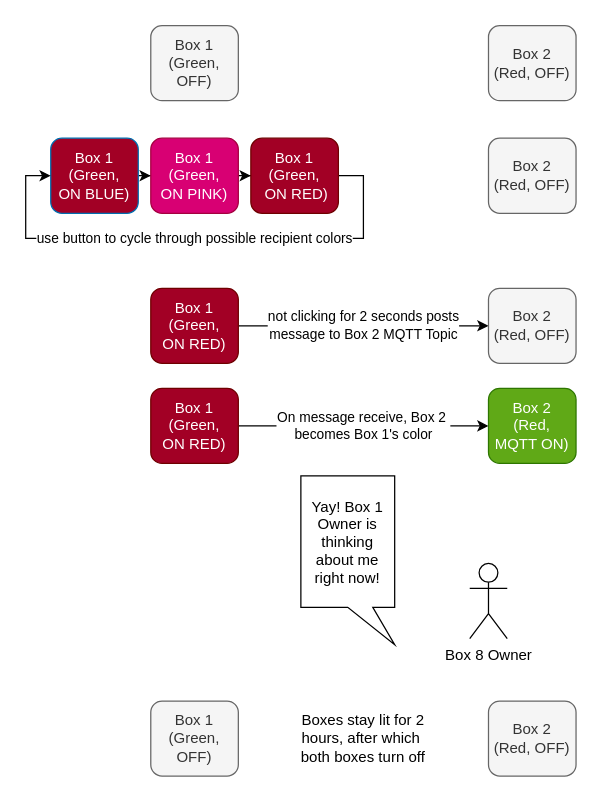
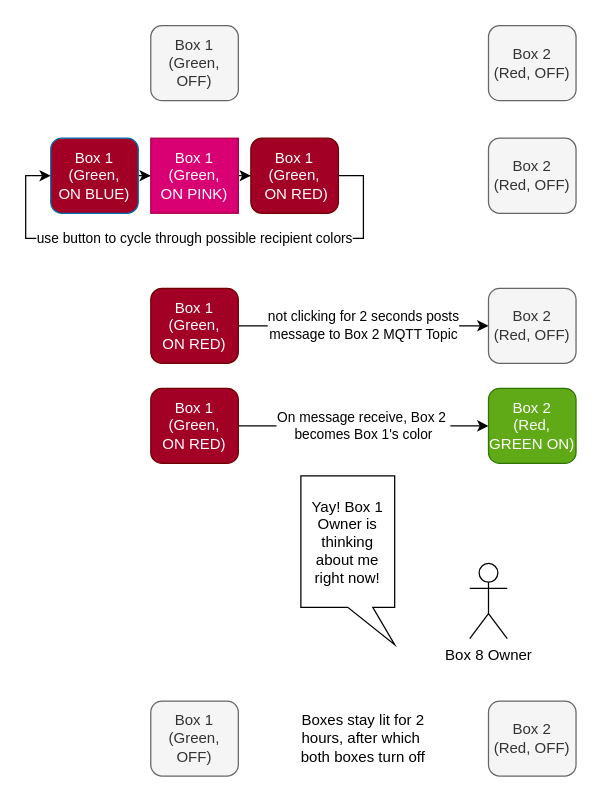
node "Box 1 (Green, ON PINK)": shape rounded rectangle -> rectangle
node "Box 2 (Red, MQTT ON)": label "Box 2 (Red, MQTT ON)" -> "Box 2 (Red, GREEN ON)"
